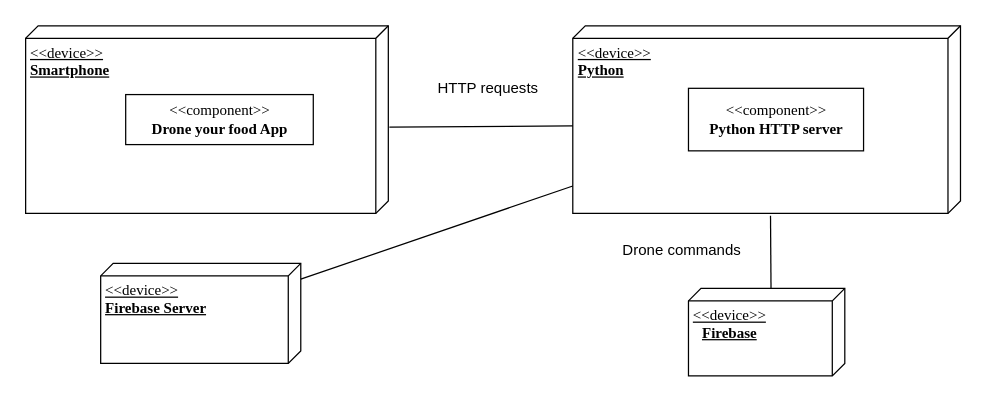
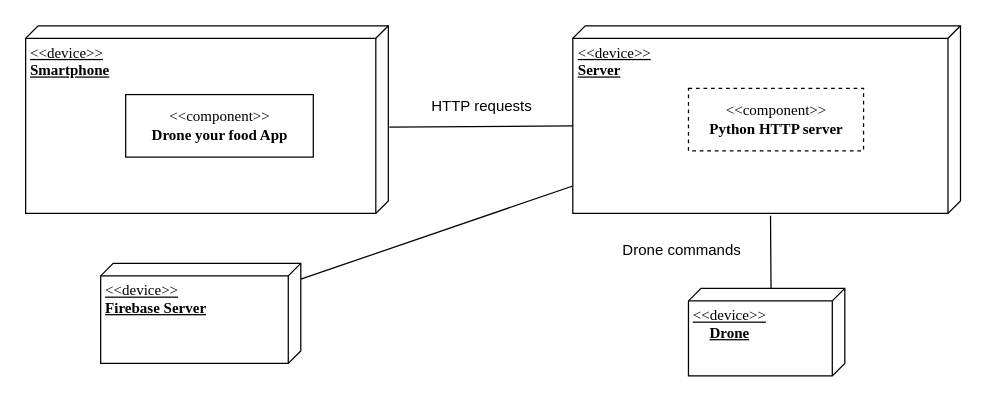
node "<<device>> Python": label "<<device>> Python" -> "<<device>> Server"
node "HTTP requests": moved (488, 88) -> (482, 107)
node "<<component>> Drone your food App": size 188x50 -> 188x63
node "<<component>> Python HTTP server": style solid -> dashed
node "<<device>> Firebase": label "<<device>> Firebase" -> "<<device>> Drone"
